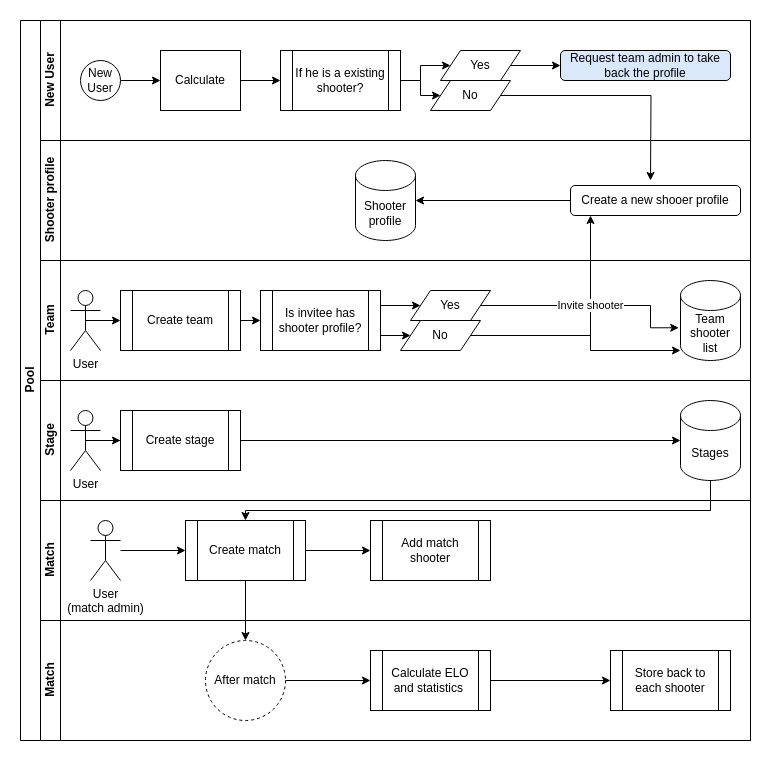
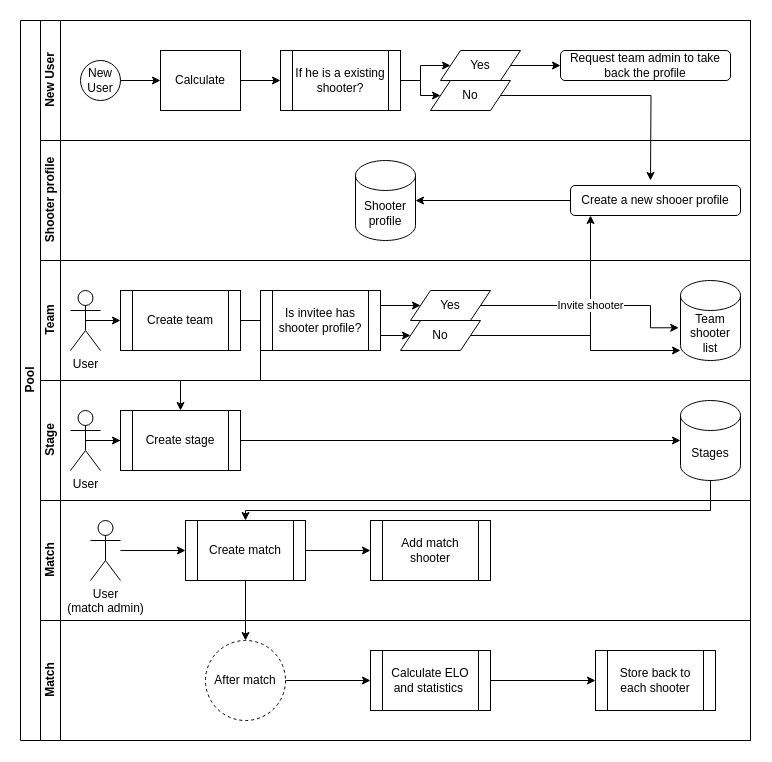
node "Request team admin to take back the profile": fillcolor #dae8fc -> #ffffff
edge "Create team" -> "Is invitee has shooter profile?": now "Create team" -> "Create stage"
node "Store back to each shooter": moved (671, 681) -> (656, 681)
